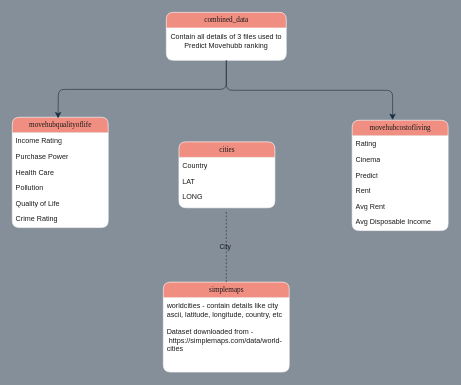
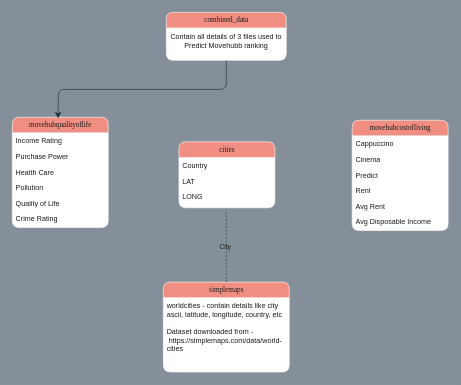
edge "combined_data" -> "movehubcostofliving": removed
node "Rating": label "Rating" -> "Cappuccino"
